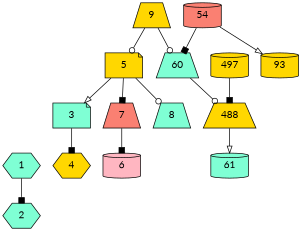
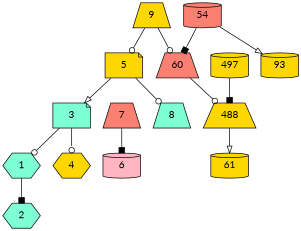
node "60": fillcolor aquamarine -> salmon
edge "5" -> "7": removed
edge "3" -> "4": arrowhead box -> odot
edge "3" -> "1": added
node "61": fillcolor aquamarine -> gold
